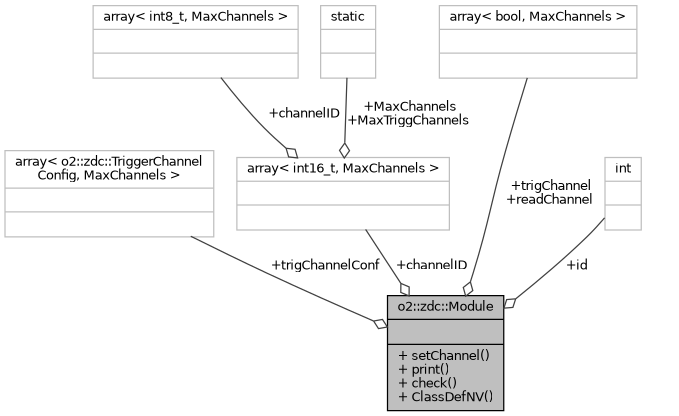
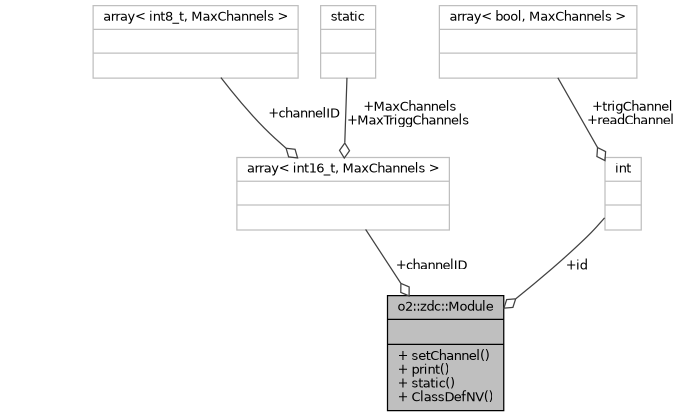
edge "array< bool, MaxChannels >" -> "o2::zdc::Module": now "array< bool, MaxChannels >" -> "int"
node "array< o2::zdc::TriggerChannel": removed
node "o2::zdc::Module": text "+ check()" -> "+ static()"
